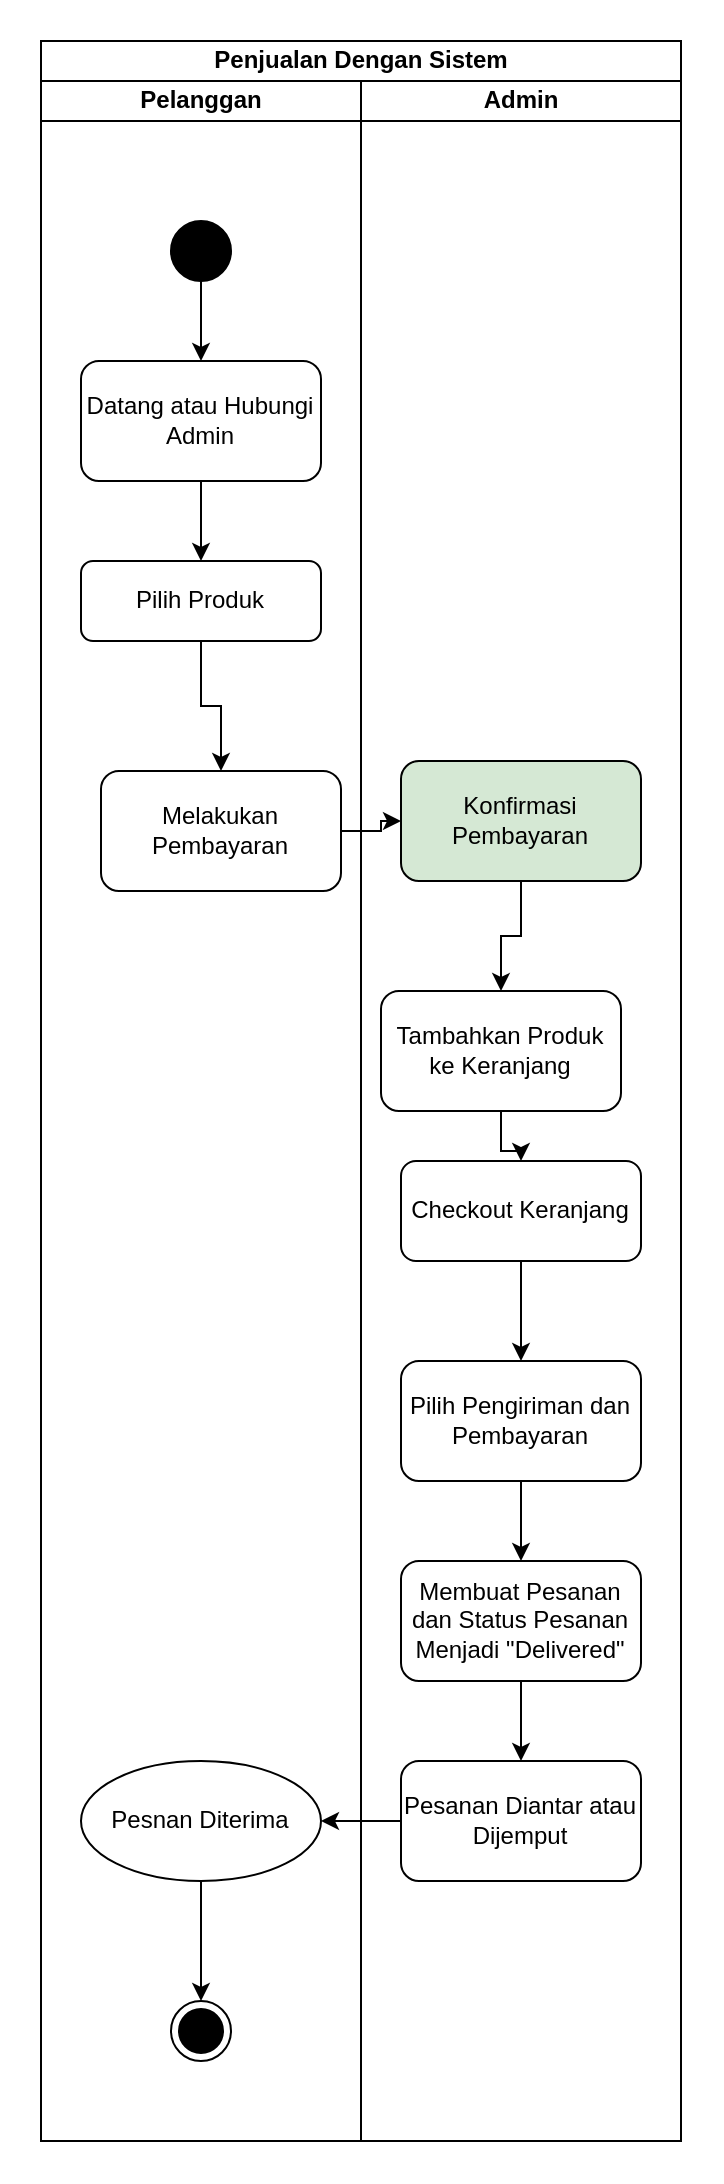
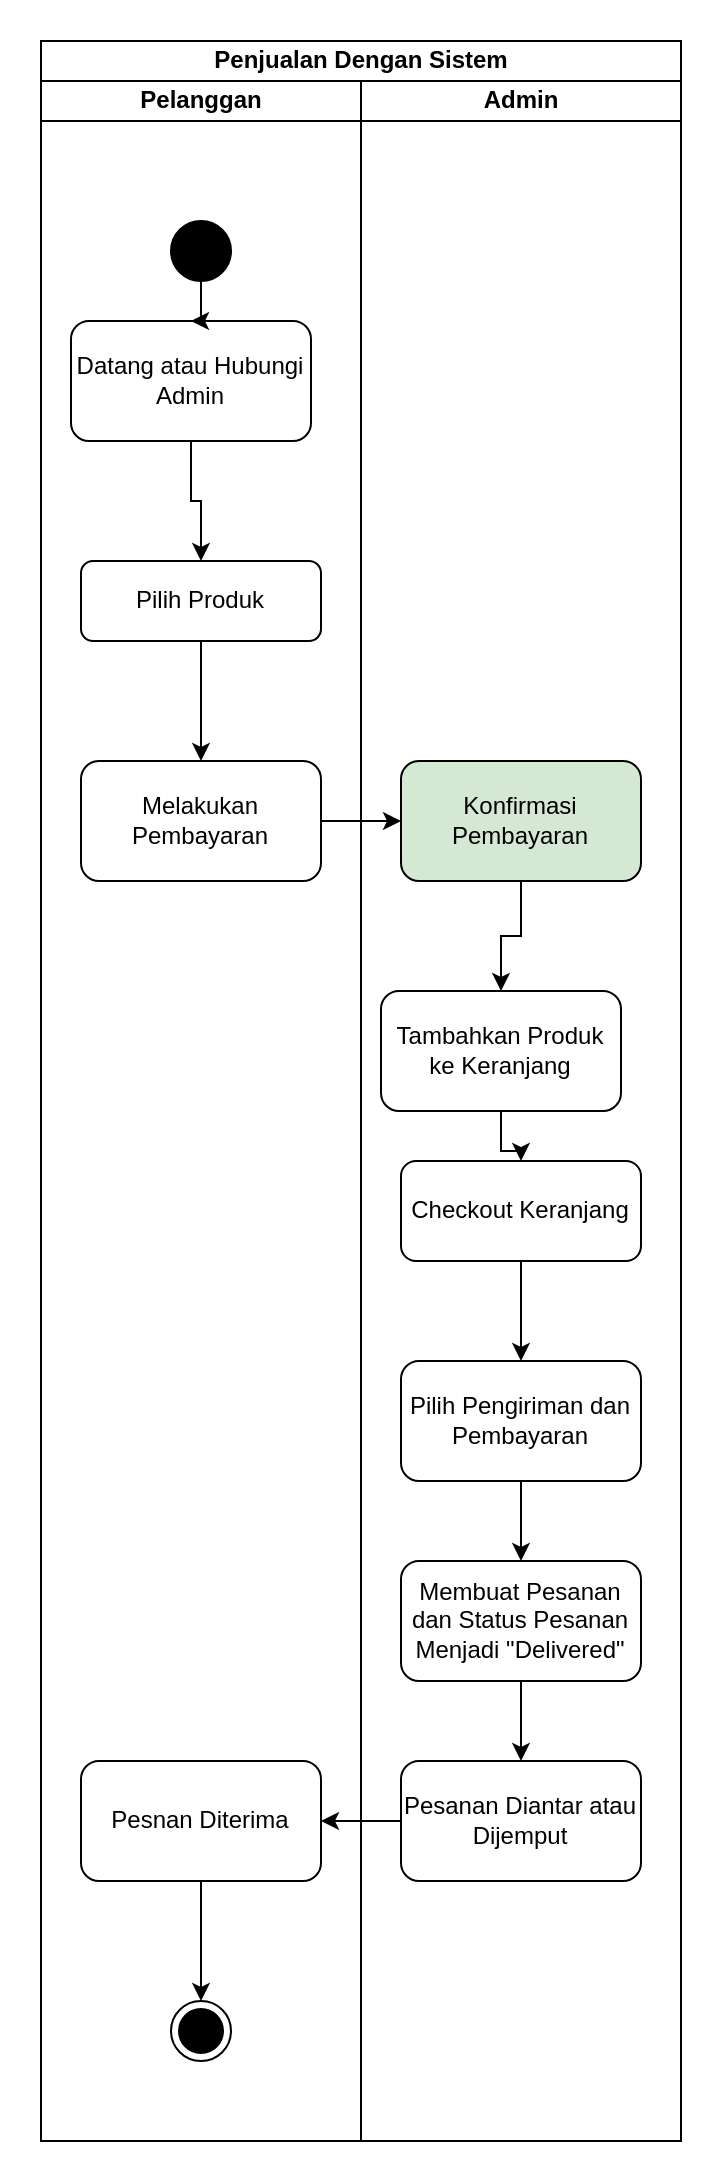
node "Datang atau Hubungi Admin": moved (201, 421) -> (191, 381)
node "Melakukan Pembayaran": moved (221, 831) -> (201, 821)
node "Pesnan Diterima": shape ellipse -> rounded rectangle
